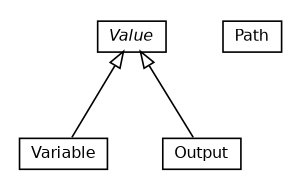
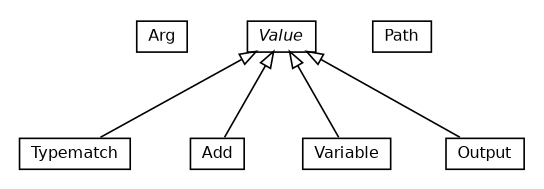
node "Arg": added
node "Typematch": added
node "Add": added
